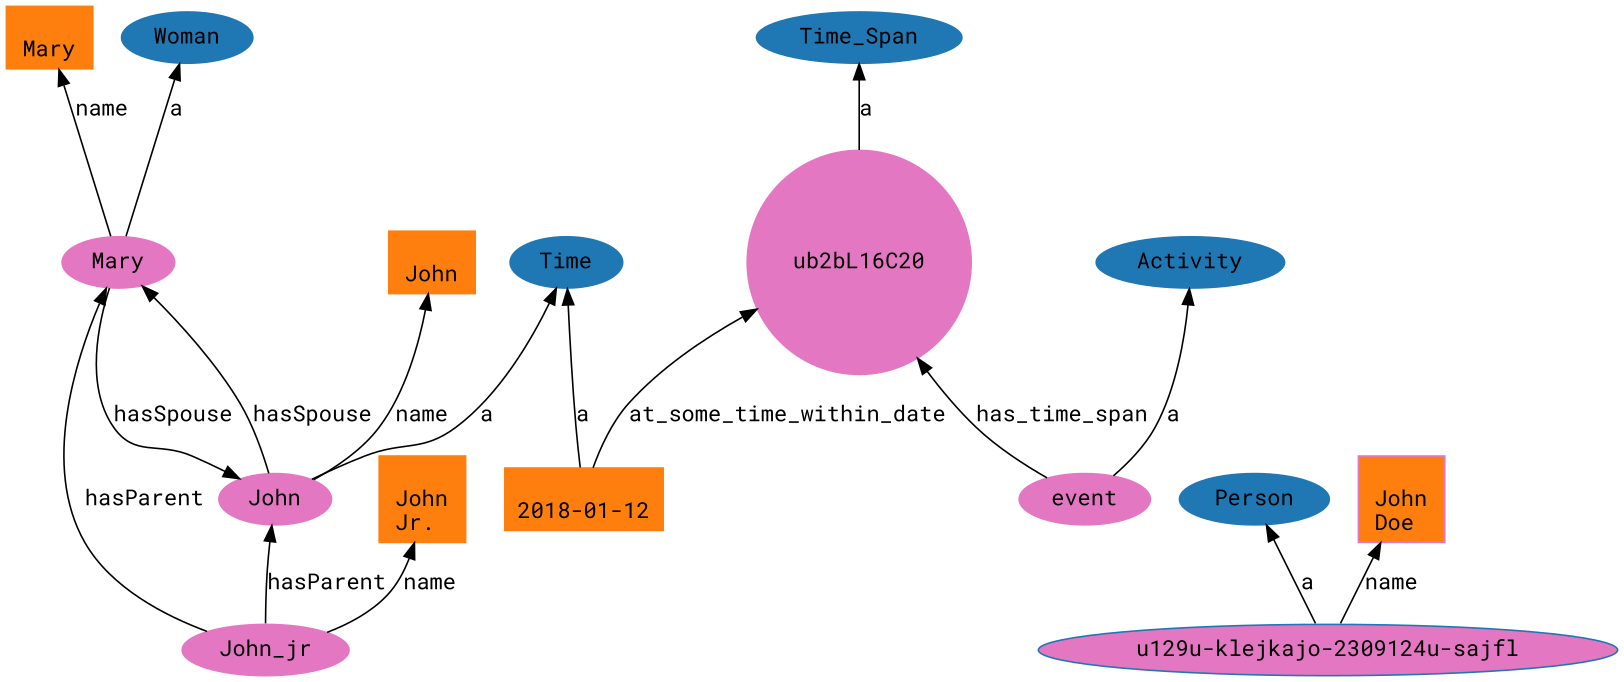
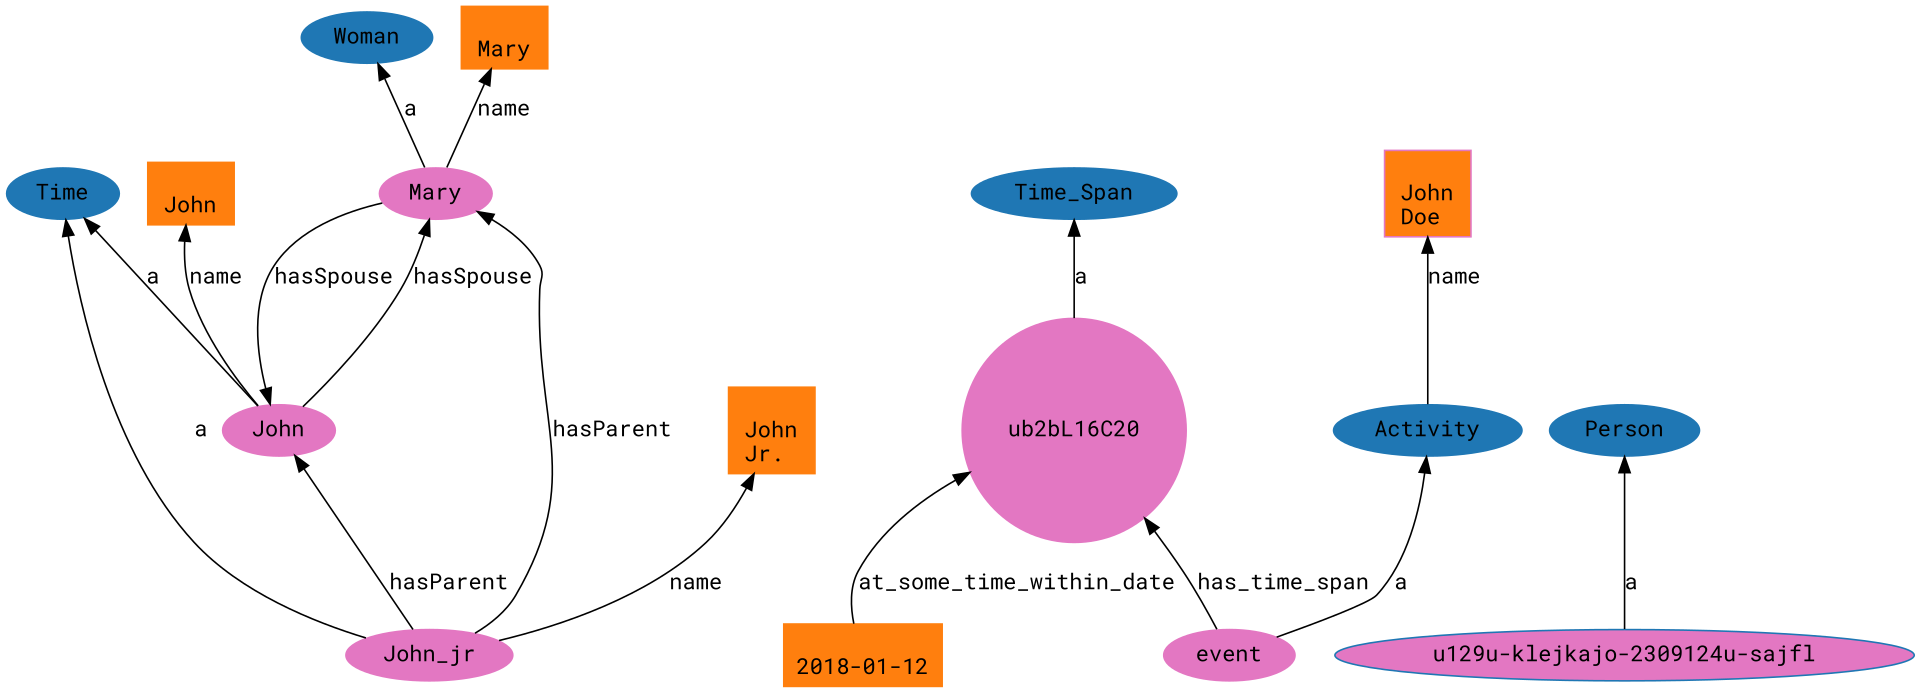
edge "2018-01-12" -> "Time": now "John_jr" -> "Time"
edge "u129u-klejkajo-2309124u-sajfl" -> "John Doe": now "Activity" -> "John Doe"
